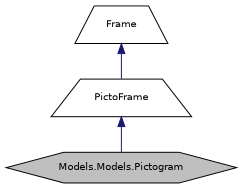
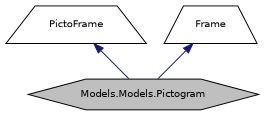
edge "PictoFrame" -> "Frame": now "Models.Models.Pictogram" -> "Frame"
